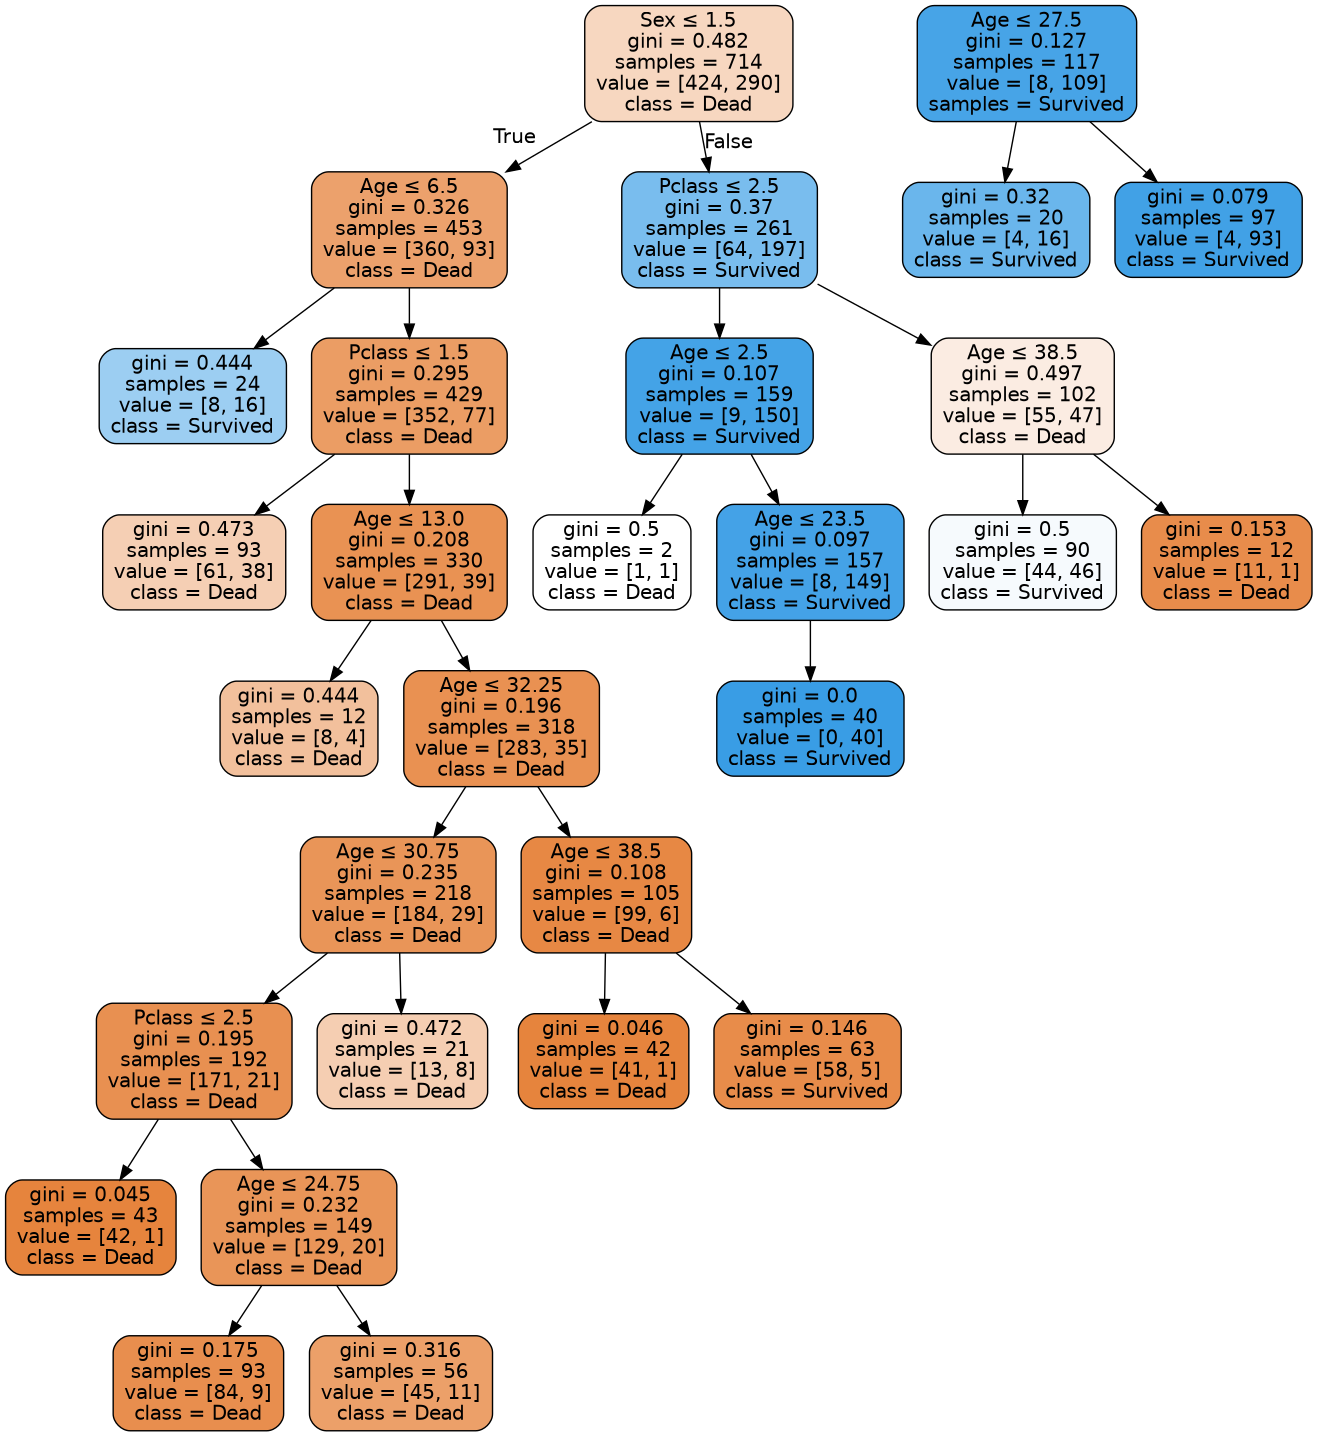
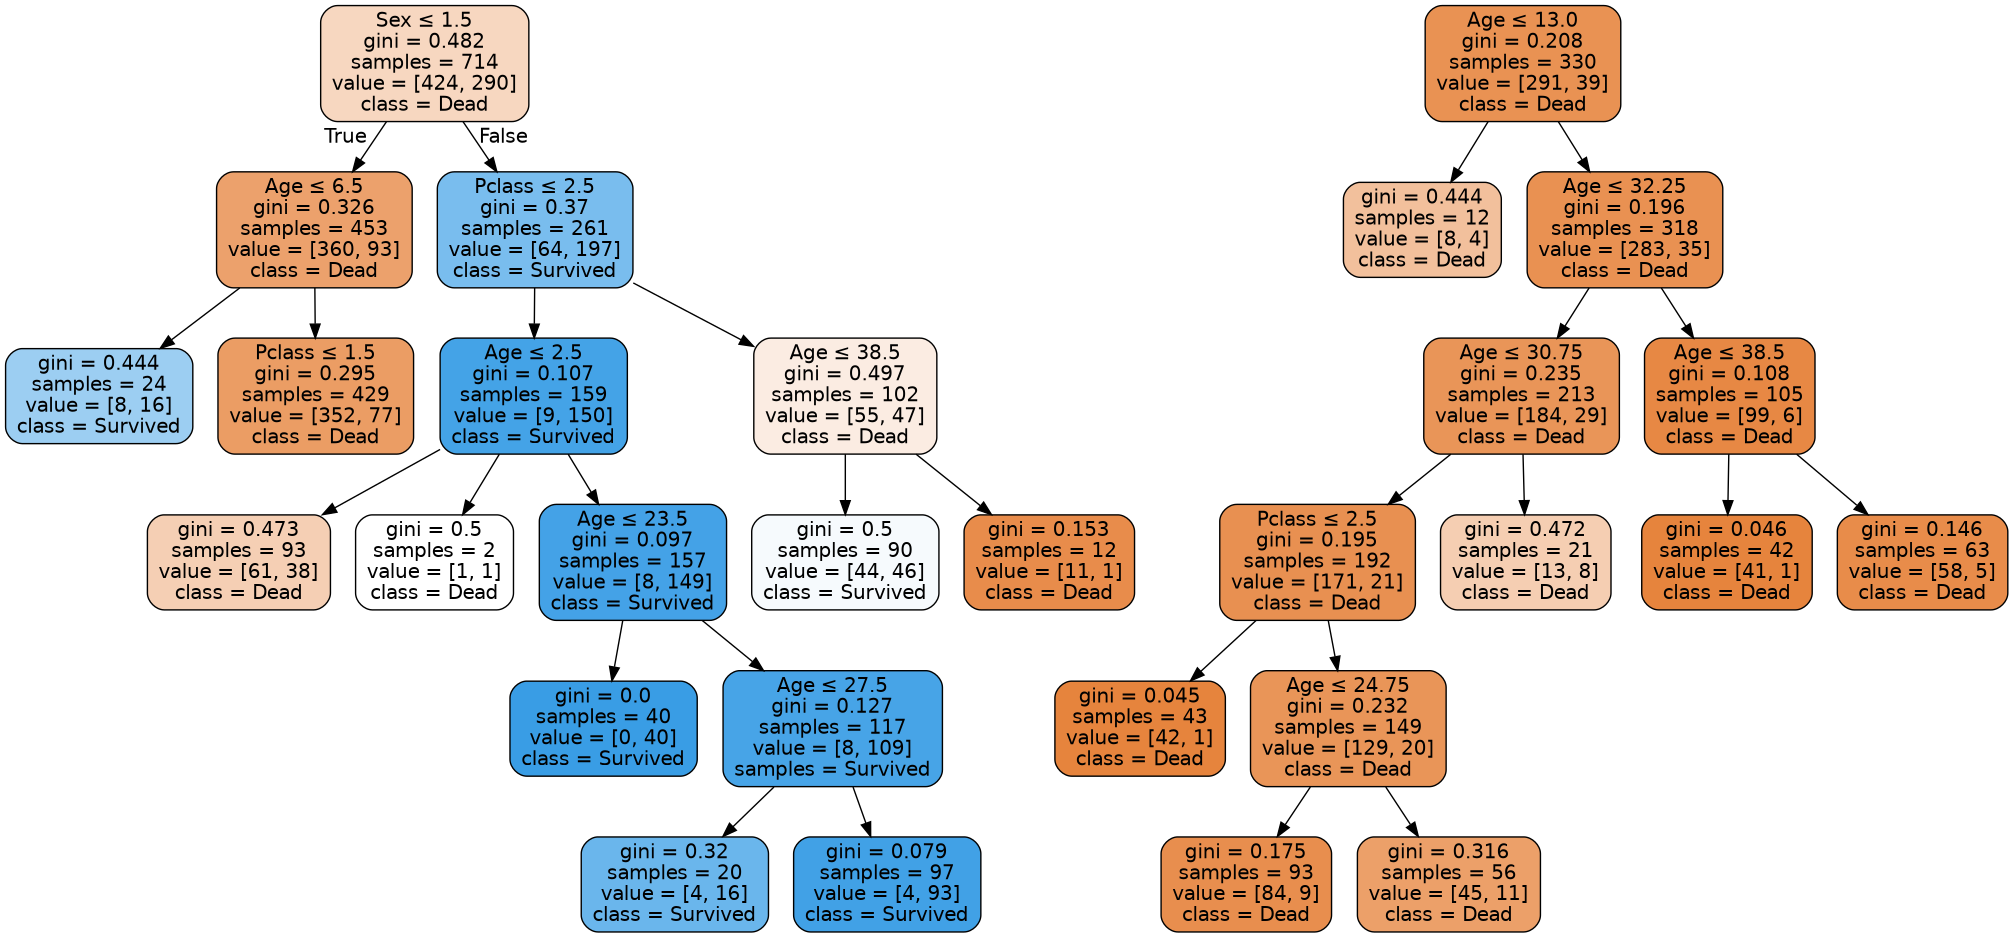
edge "Pclass ≤ 1.5" -> "Age ≤ 13.0": removed
edge "Pclass ≤ 1.5" -> "gini = 0.473": now "Age ≤ 2.5" -> "gini = 0.473"
edge "Age ≤ 23.5" -> "Age ≤ 27.5": added
node "Age ≤ 30.75": text "samples = 218" -> "samples = 213"
node "gini = 0.146": text "class = Survived" -> "class = Dead"
